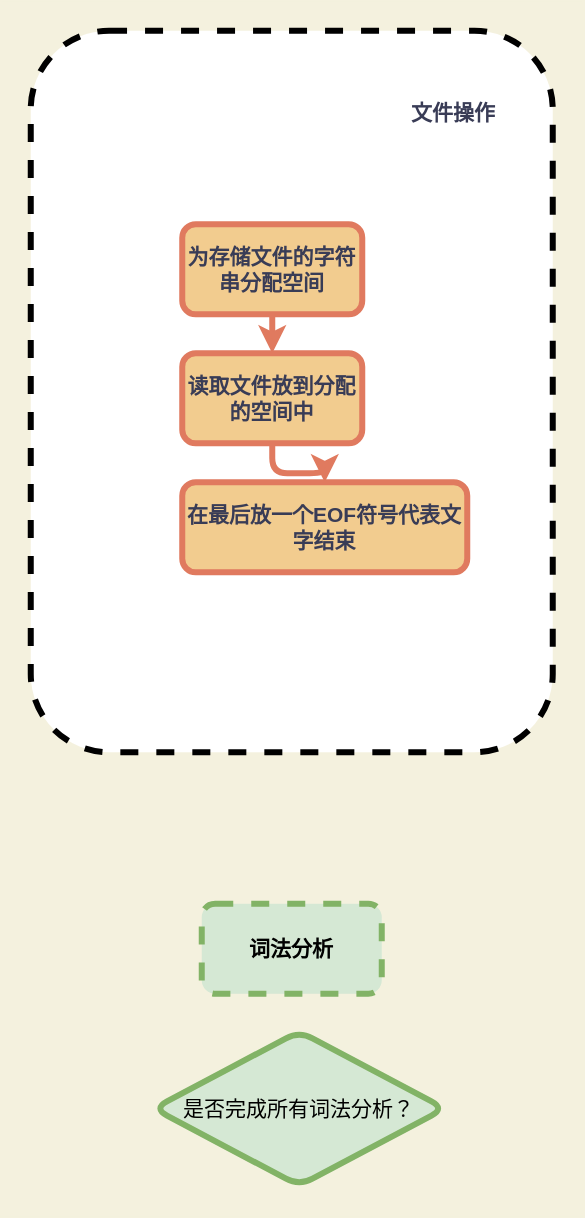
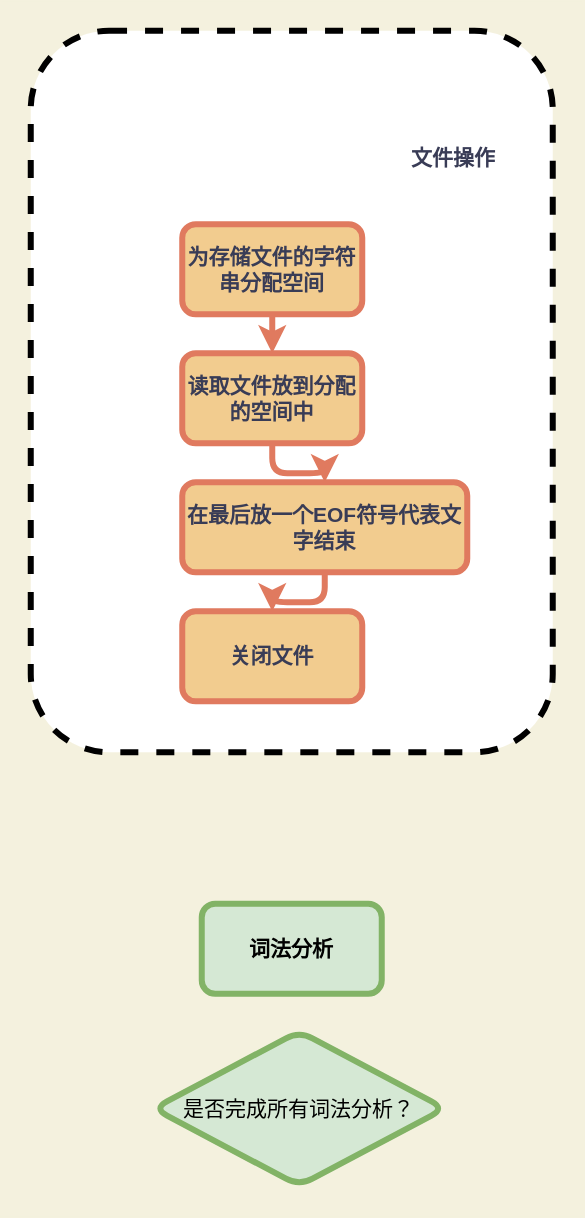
node "文件操作": moved (454, 113) -> (454, 158)
edge "在最后放一个EOF符号代表文字结束" -> "关闭文件": added
node "关闭文件": added
node "词法分析": style dashed -> solid
